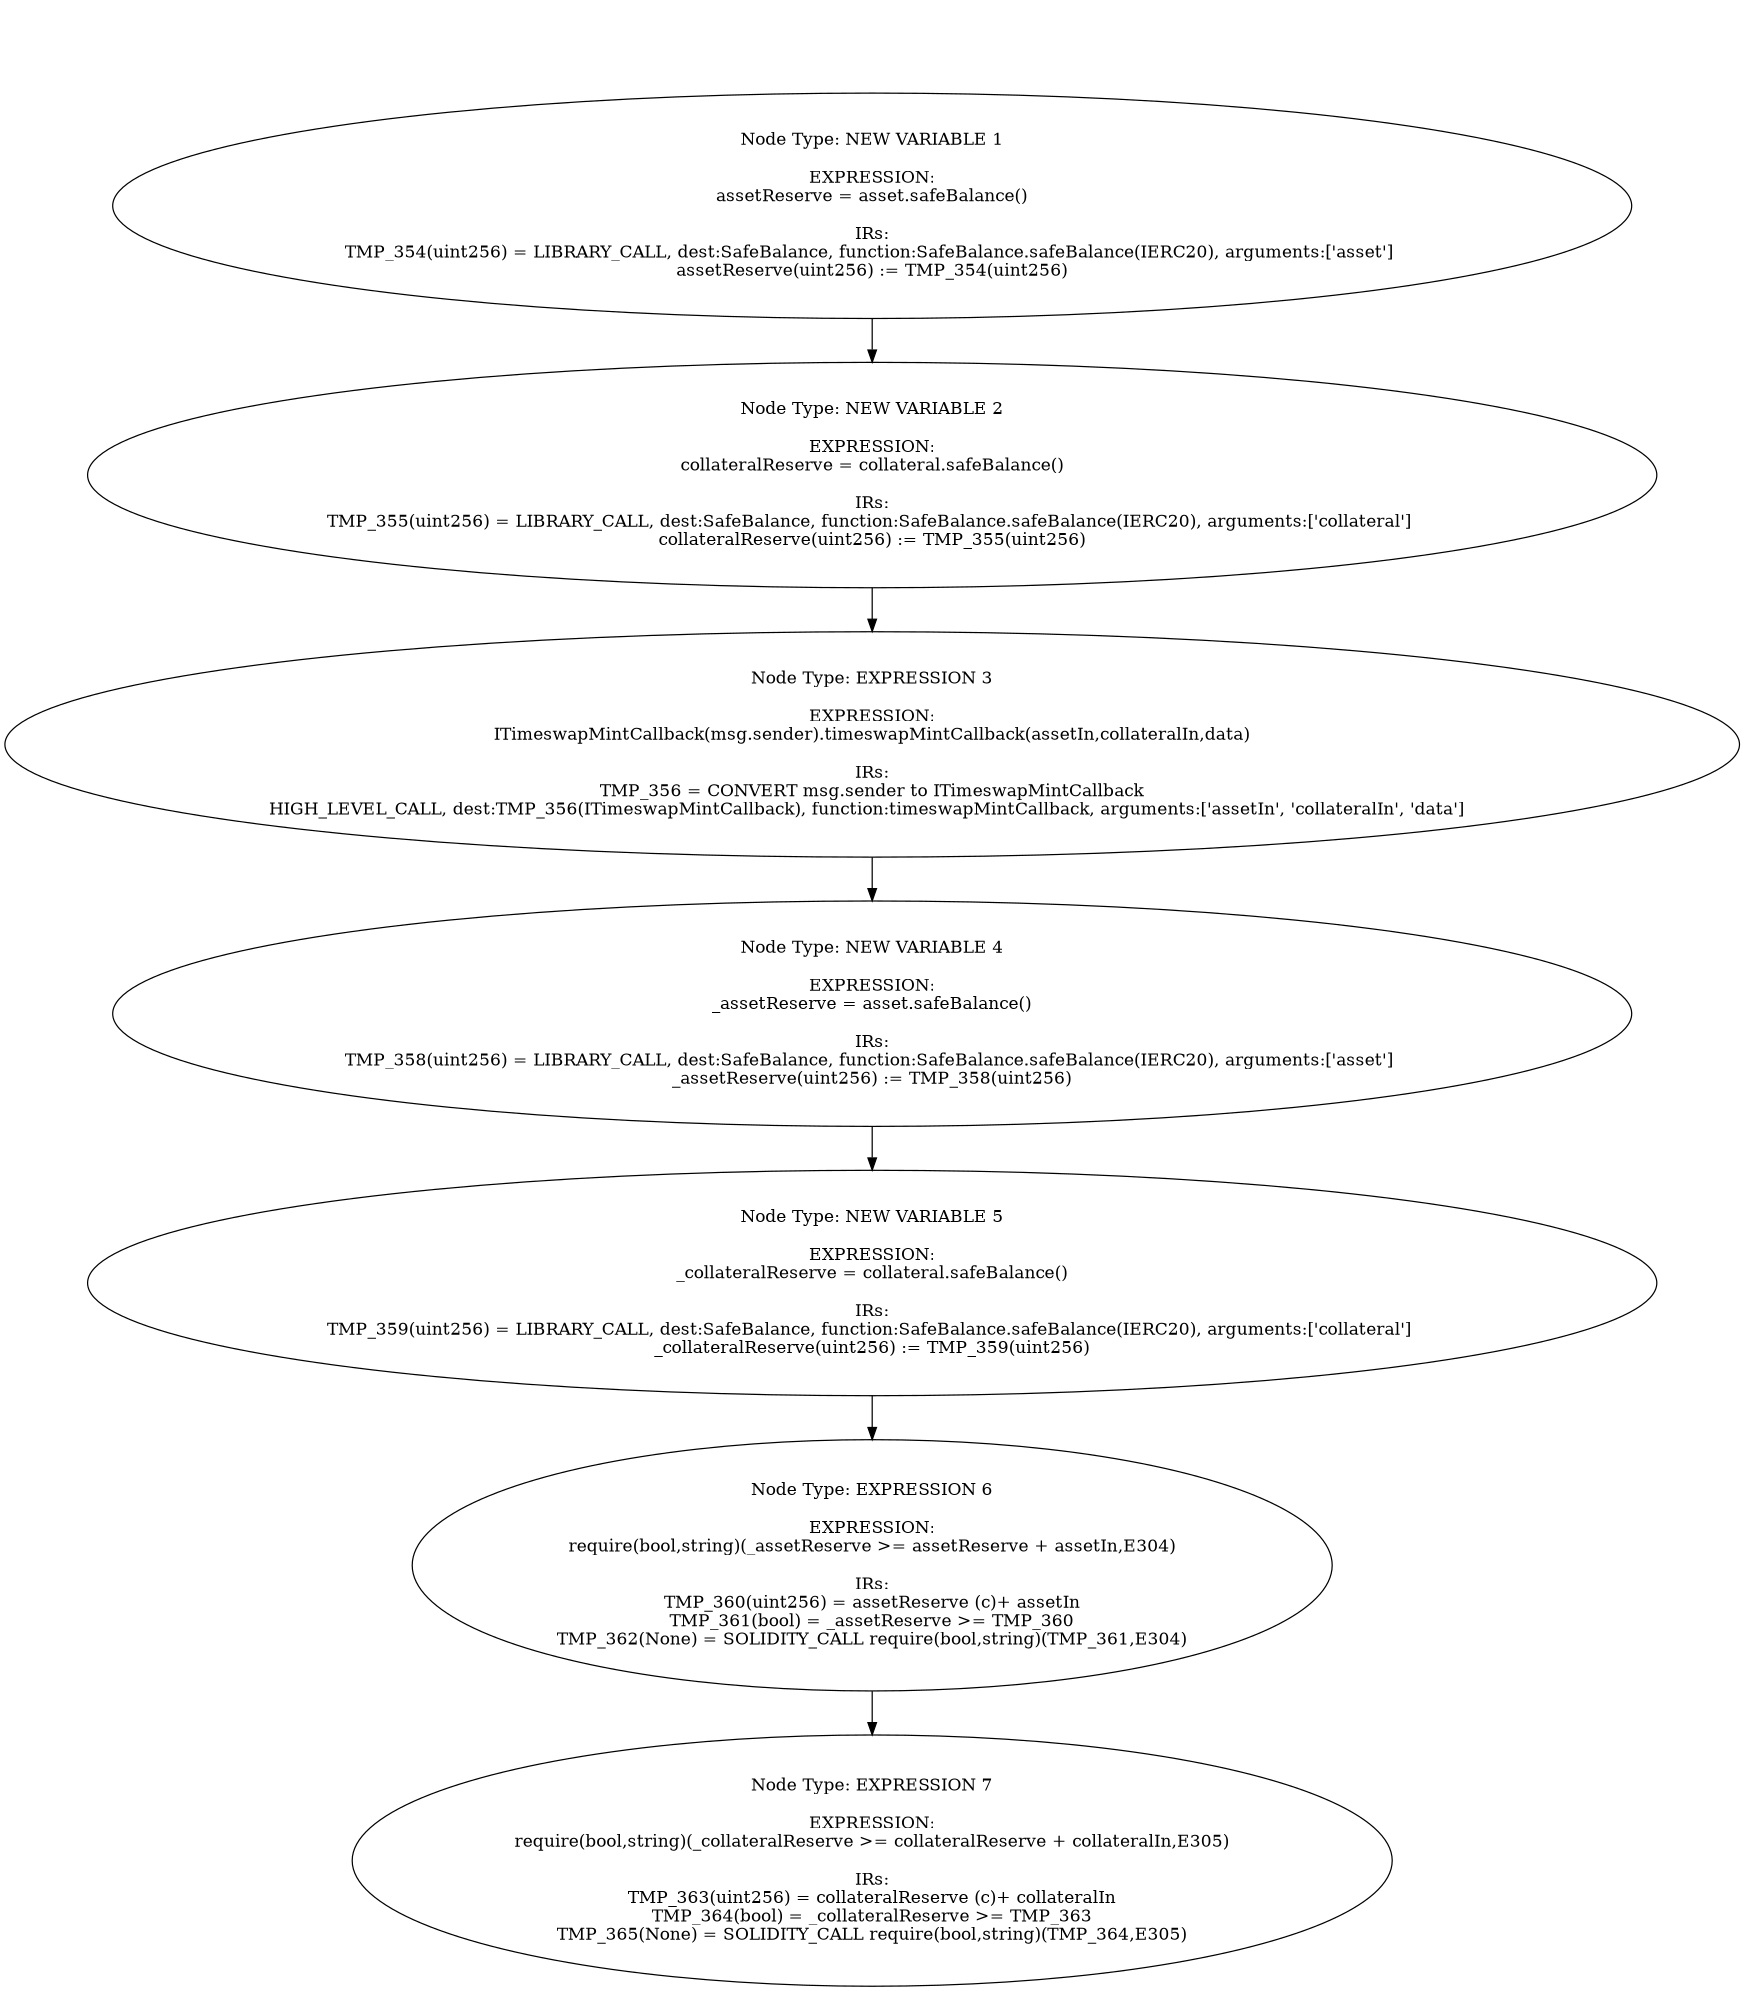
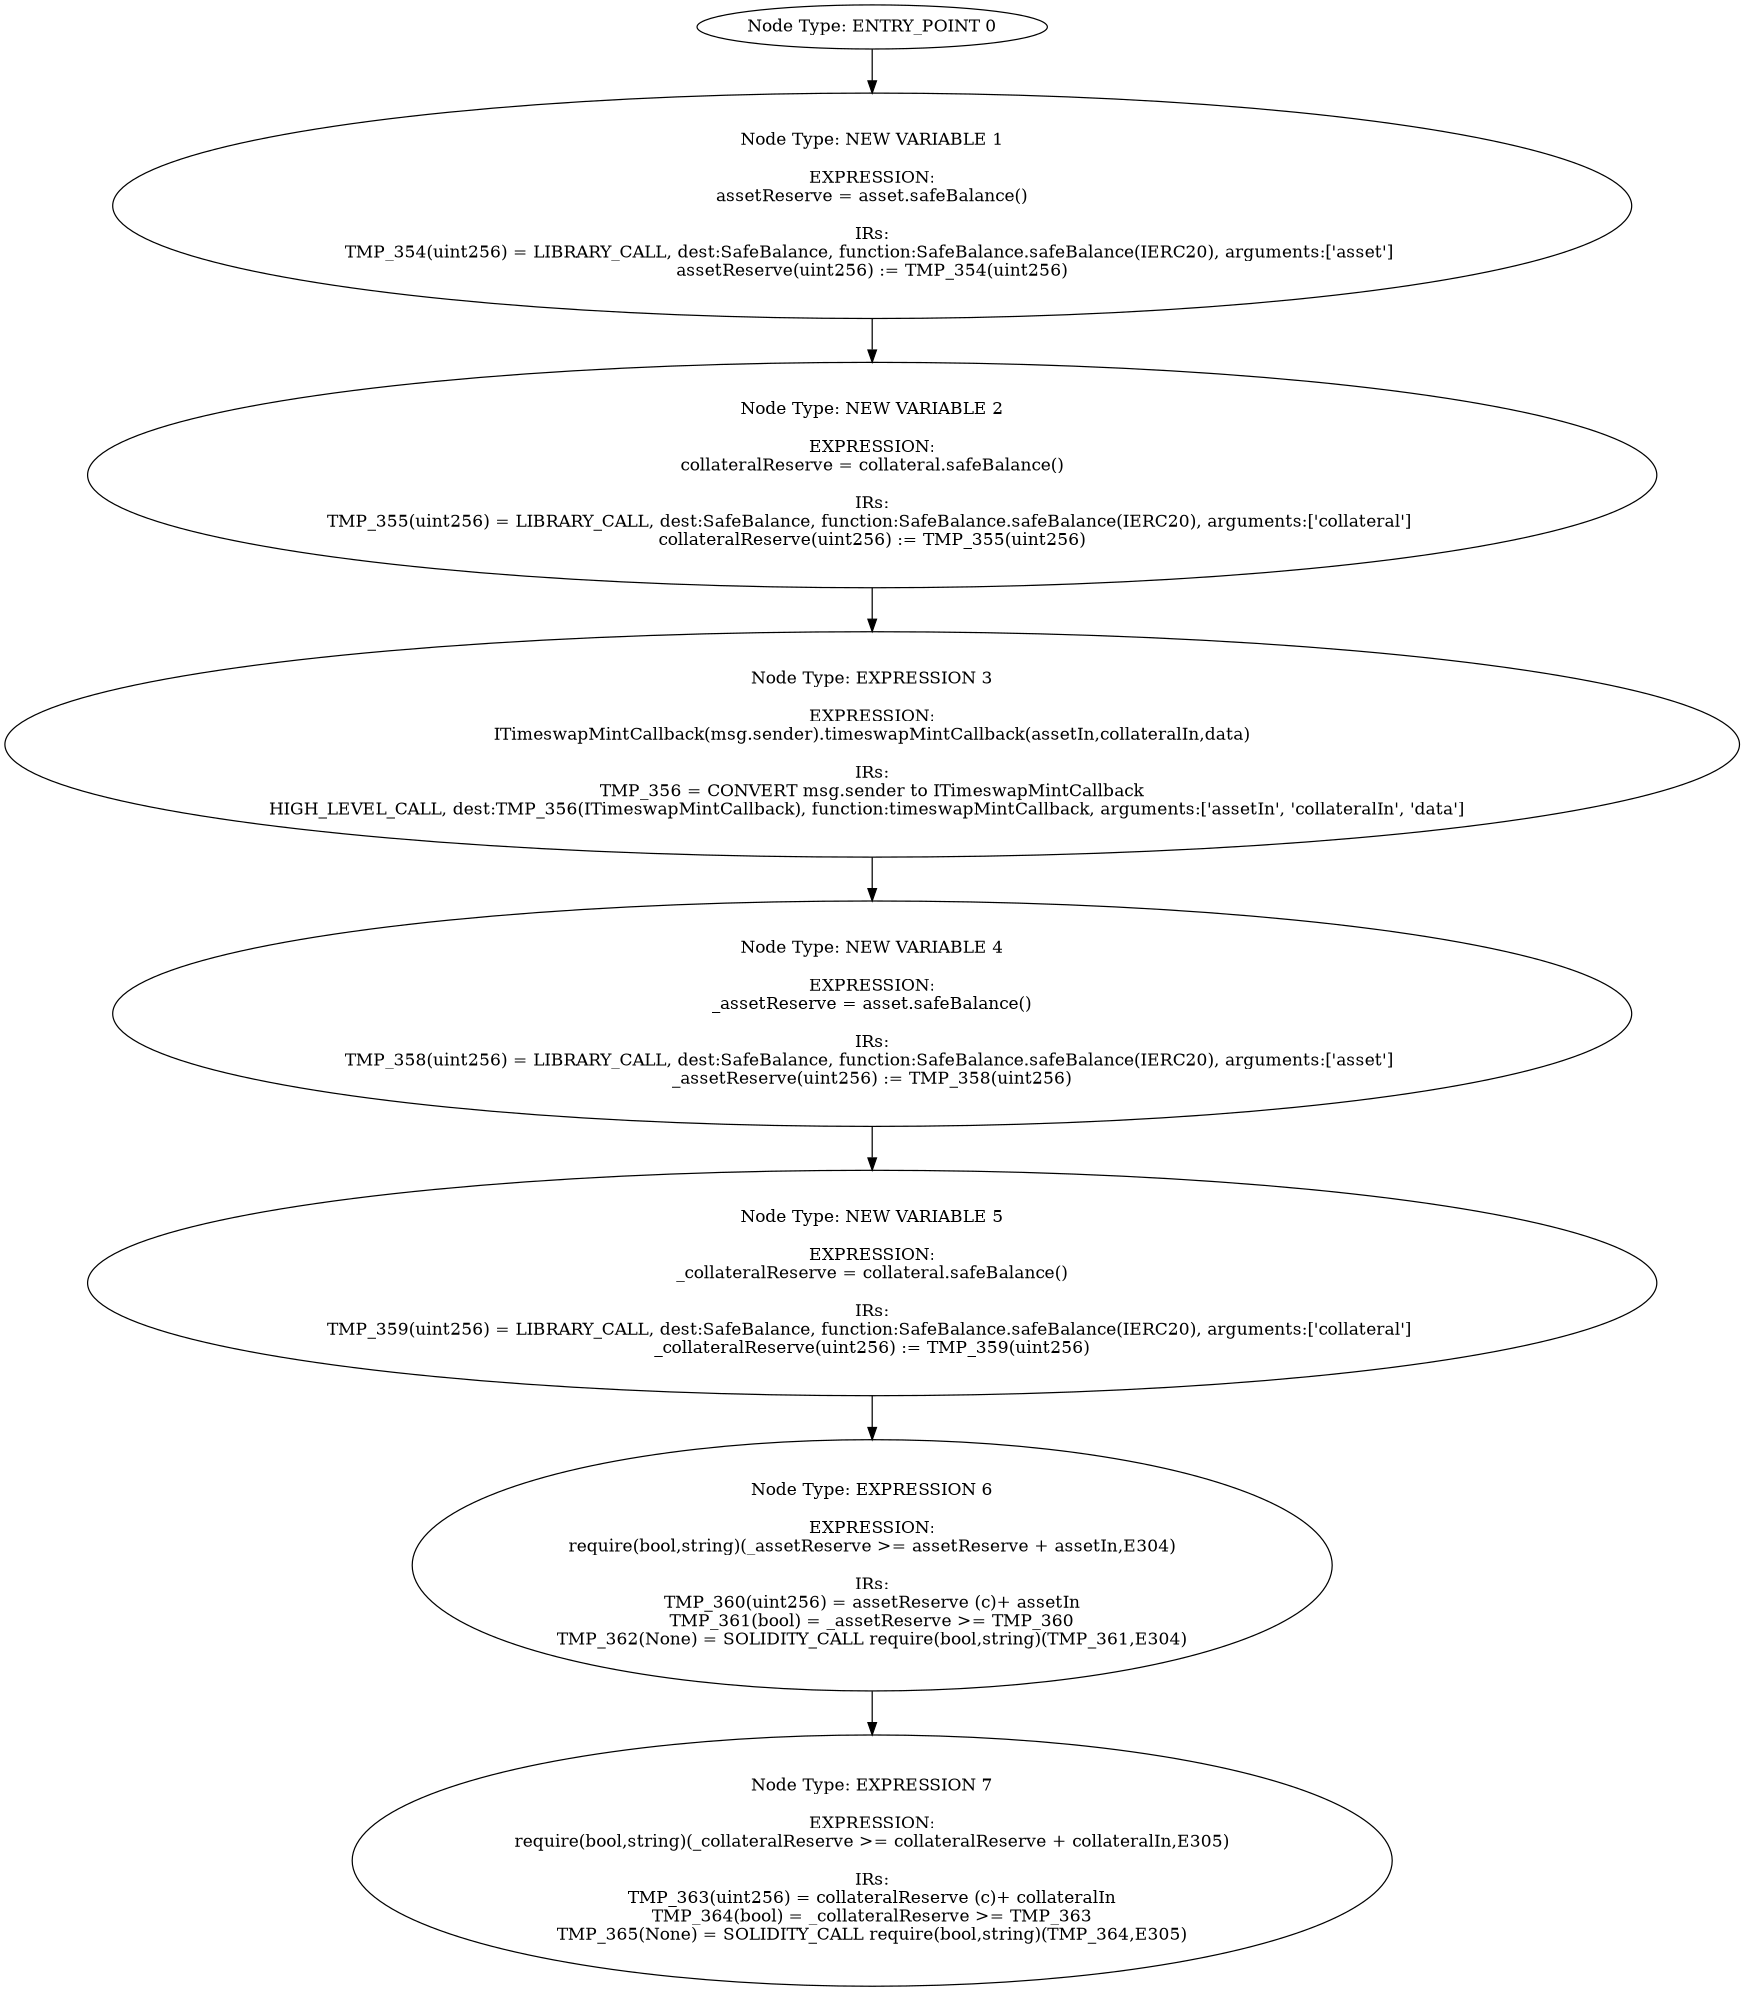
node "Node Type: ENTRY_POINT 0": added
